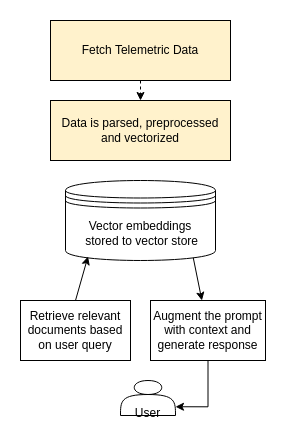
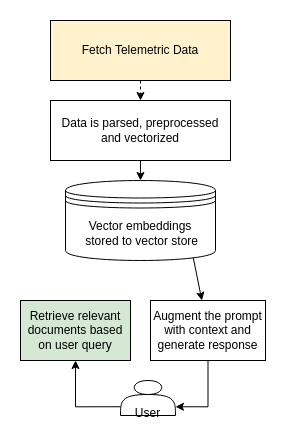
node "Data is parsed, preprocessed and vectorized": fillcolor #fff2cc -> #ffffff
edge "Data is parsed, preprocessed and vectorized" -> "Vector embeddings stored to vector store": added
edge "Retrieve relevant documents based on user query" -> "Vector embeddings stored to vector store": removed
node "Retrieve relevant documents based on user query": fillcolor #ffffff -> #d5e8d4
edge "User" -> "Retrieve relevant documents based on user query": added
